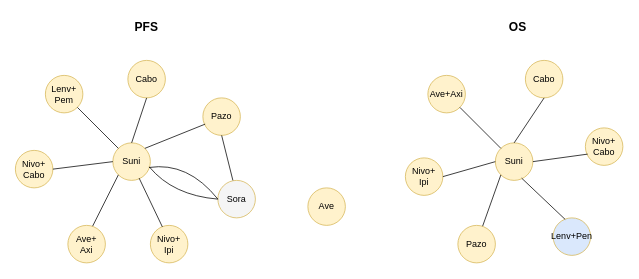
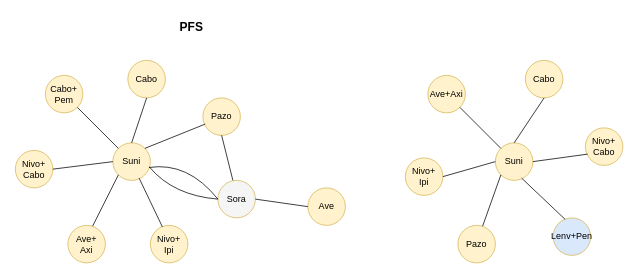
node "PFS": moved (147, 27) -> (192, 27)
node "OS": removed
node "Lenv+ Pem": label "Lenv+ Pem" -> "Cabo+ Pem"
edge "Sora" -- "Ave": added
